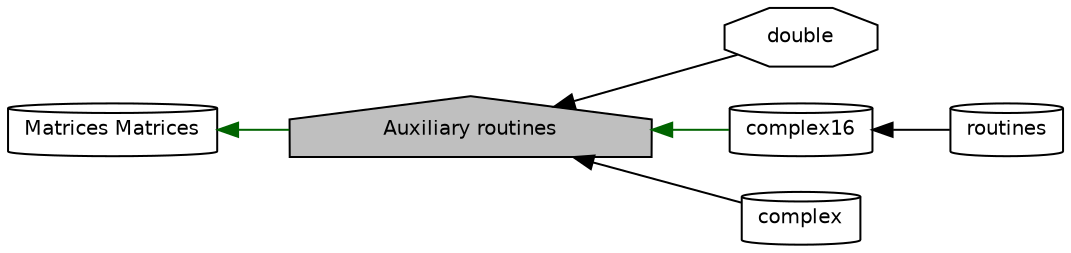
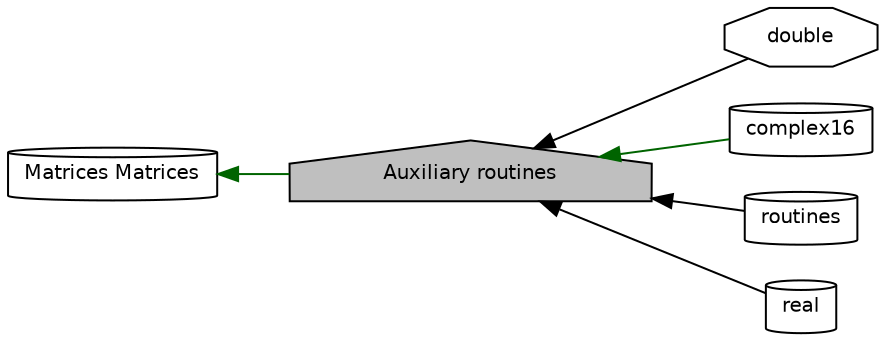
edge "routines" -> "complex16": now "routines" -> "Auxiliary routines"
node "complex": label "complex" -> "real"
